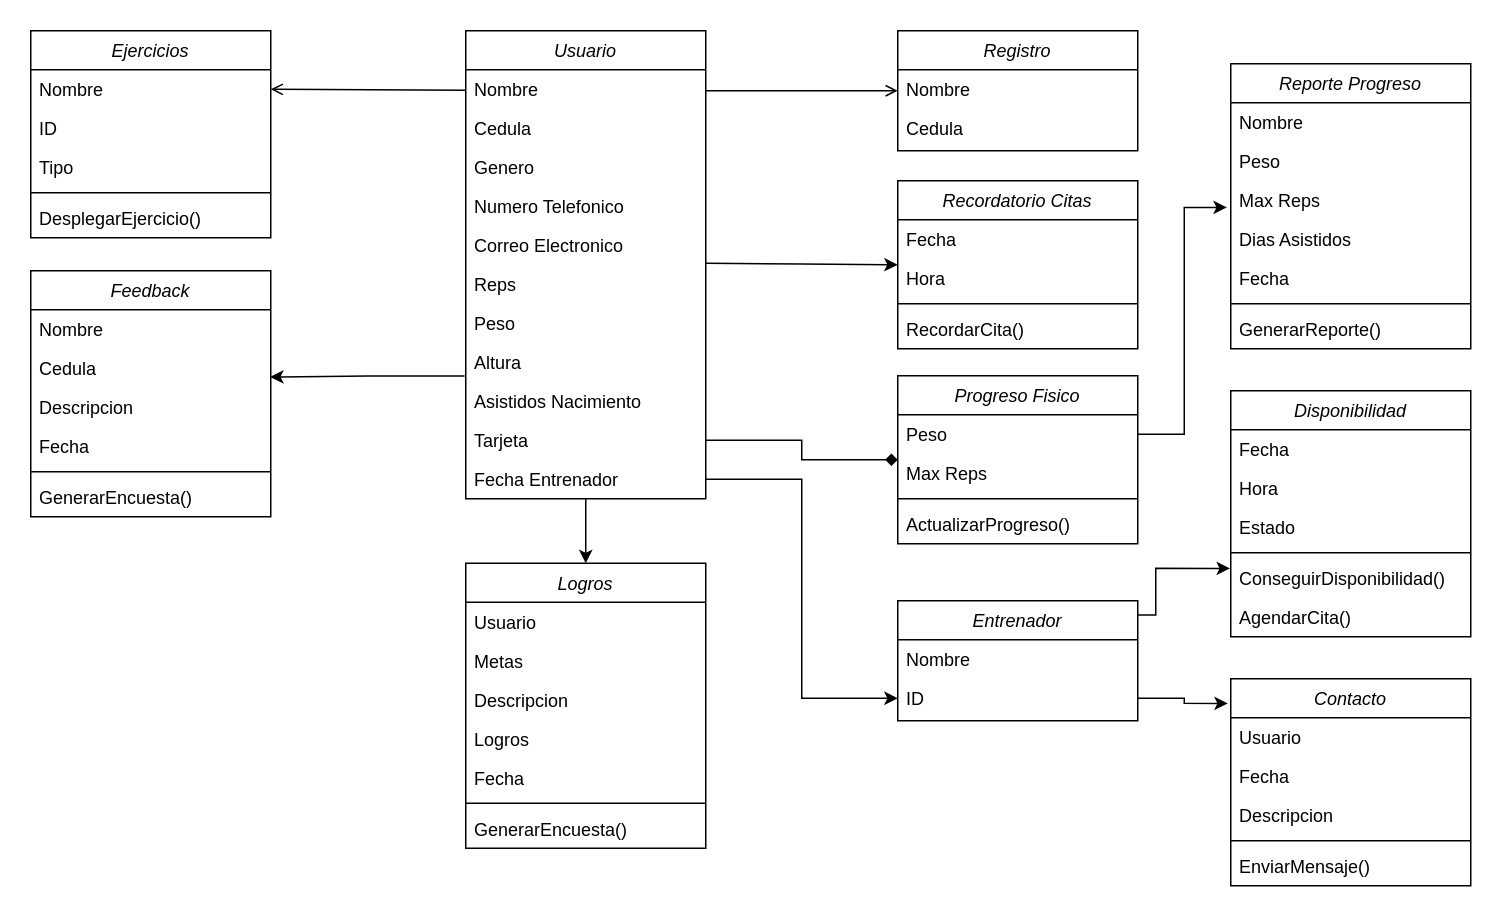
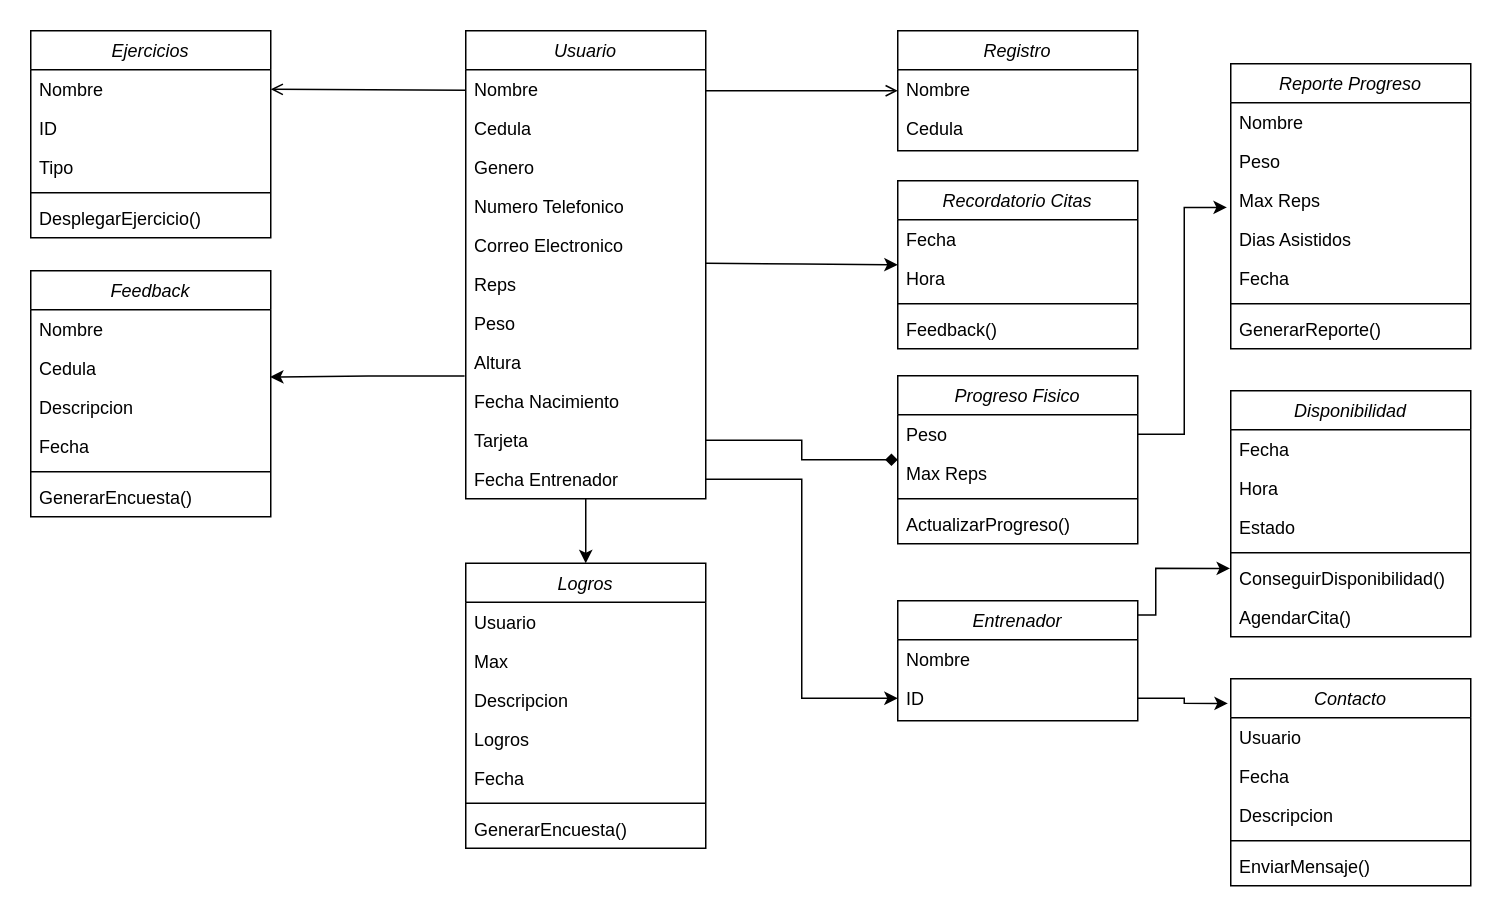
node "RecordarCita()": label "RecordarCita()" -> "Feedback()"
node "Asistidos Nacimiento": label "Asistidos Nacimiento" -> "Fecha Nacimiento"
node "Metas": label "Metas" -> "Max"
